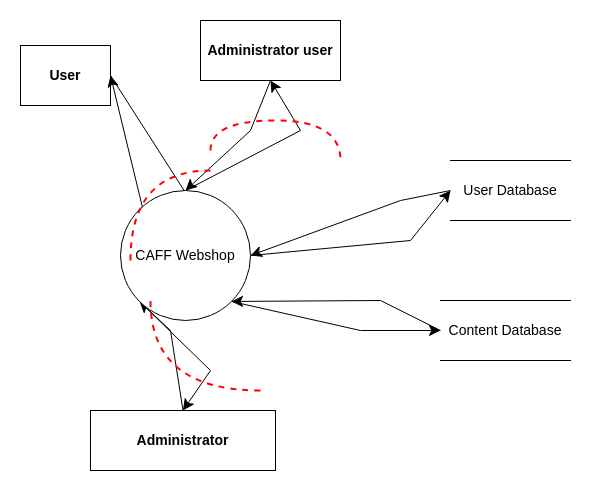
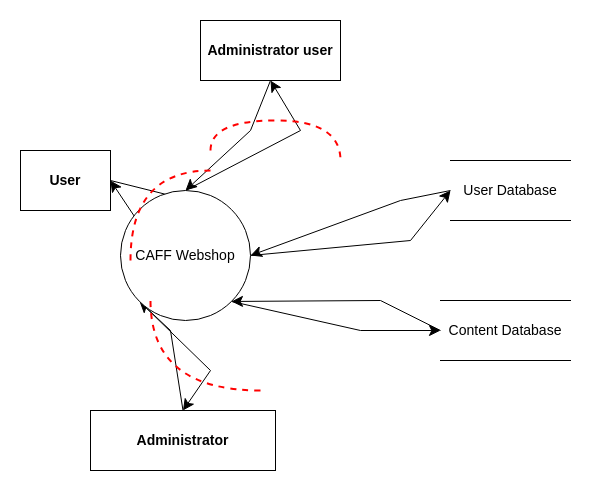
node "User": moved (66, 76) -> (66, 181)
